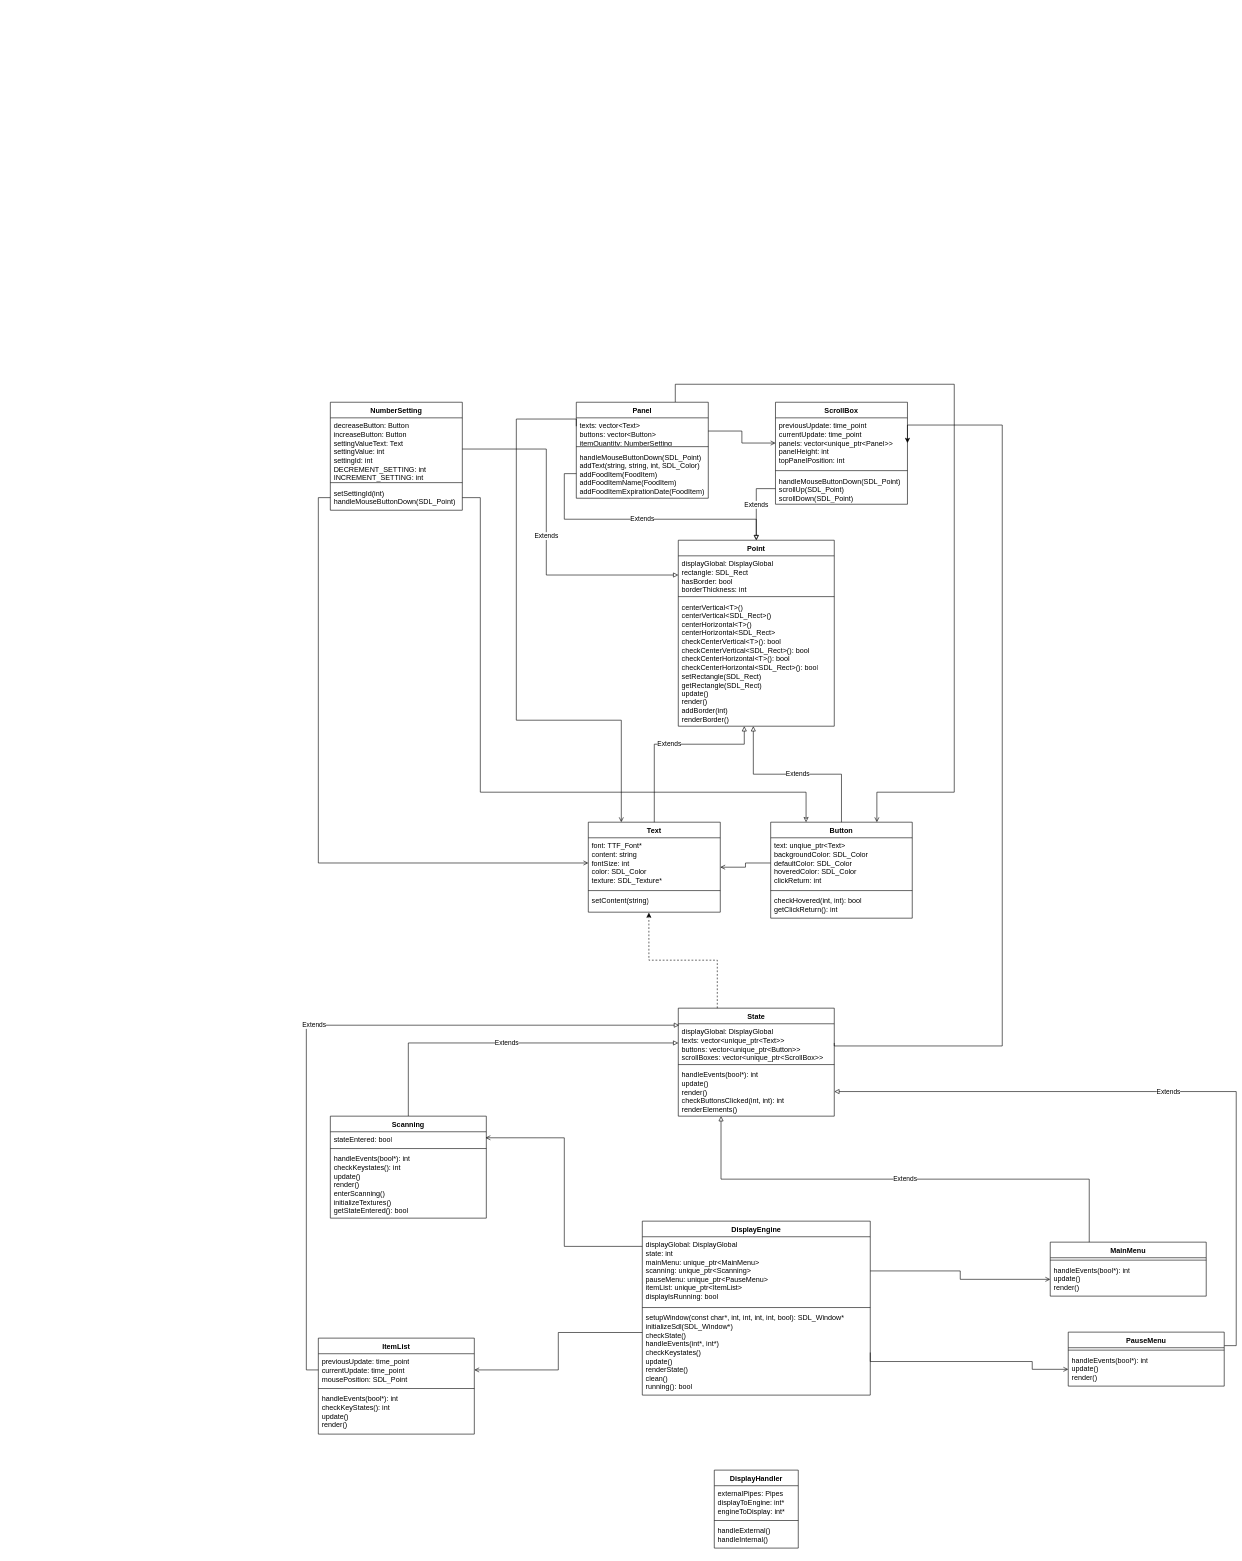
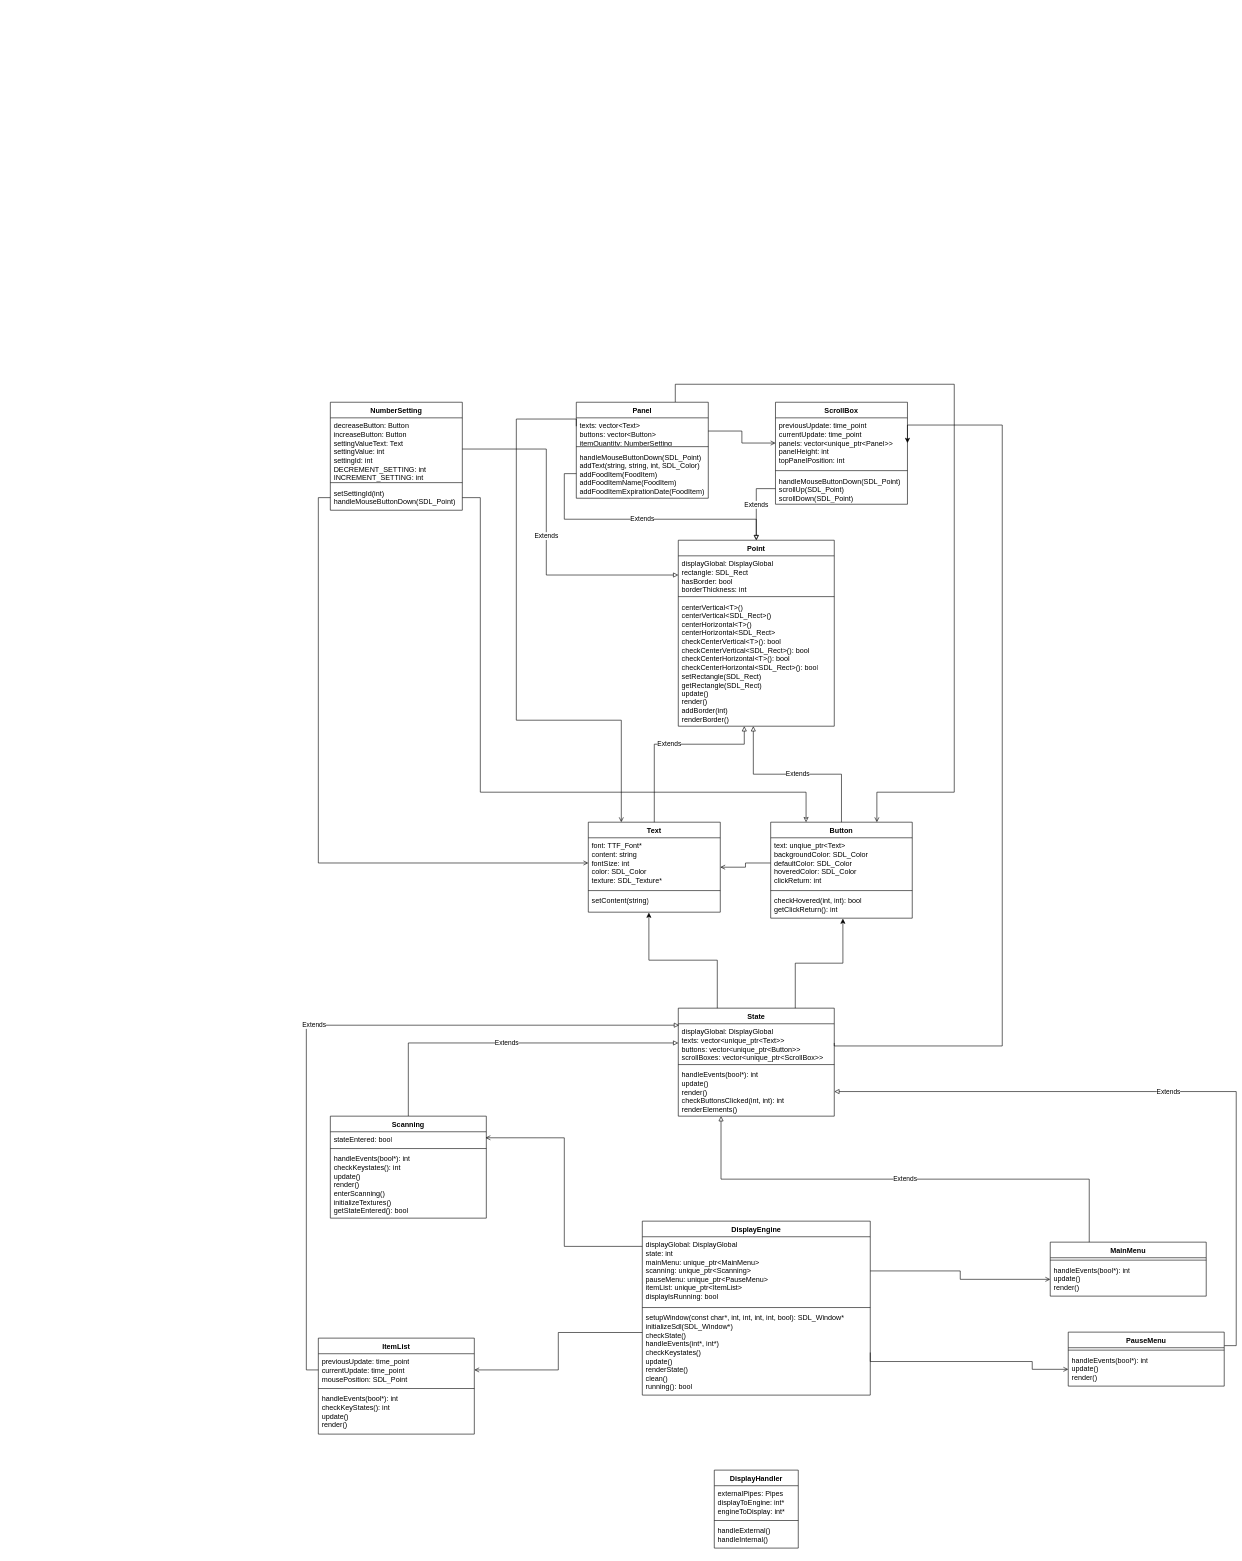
edge "State" -> "setContent(string)": style dashed -> solid
edge "State" -> "checkHovered(int, int): bool getClickReturn(): int": added
